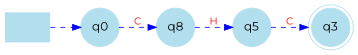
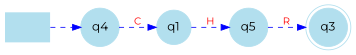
edge "q5" -> "q3": label "C" -> "R"
node "q0": label "q0" -> "q4"
node "q8": label "q8" -> "q1"
